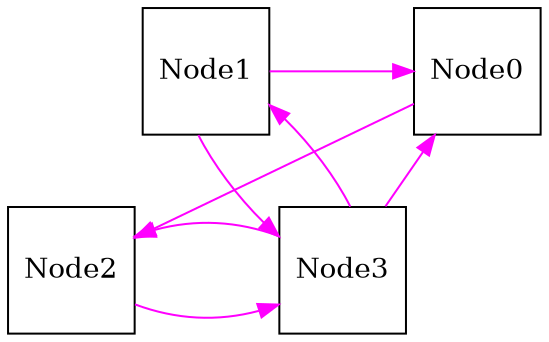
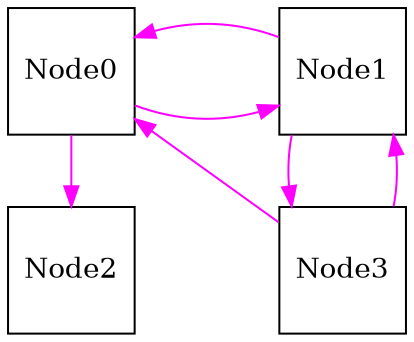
edge "Node0" -> "Node1": added
edge "Node3" -> "Node2": removed
edge "Node2" -> "Node3": removed
